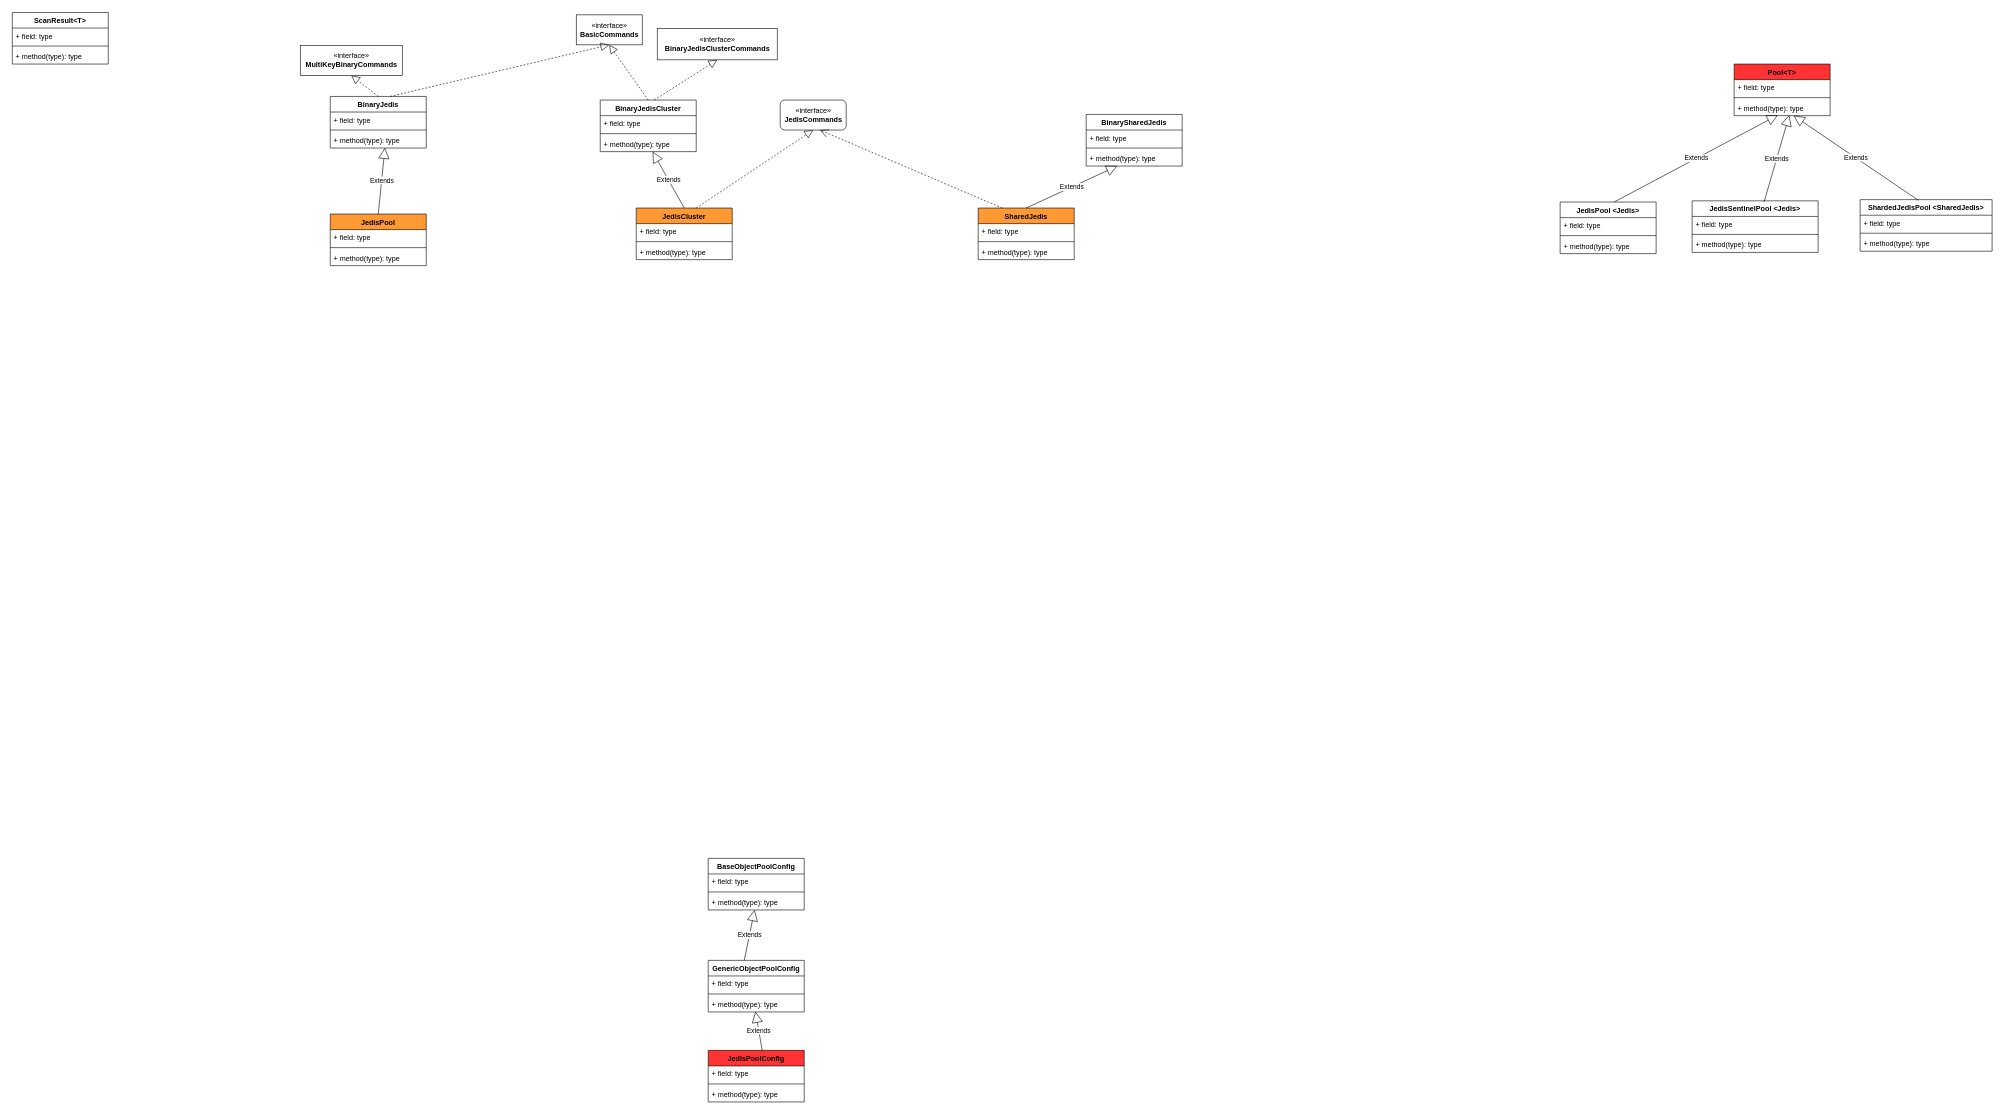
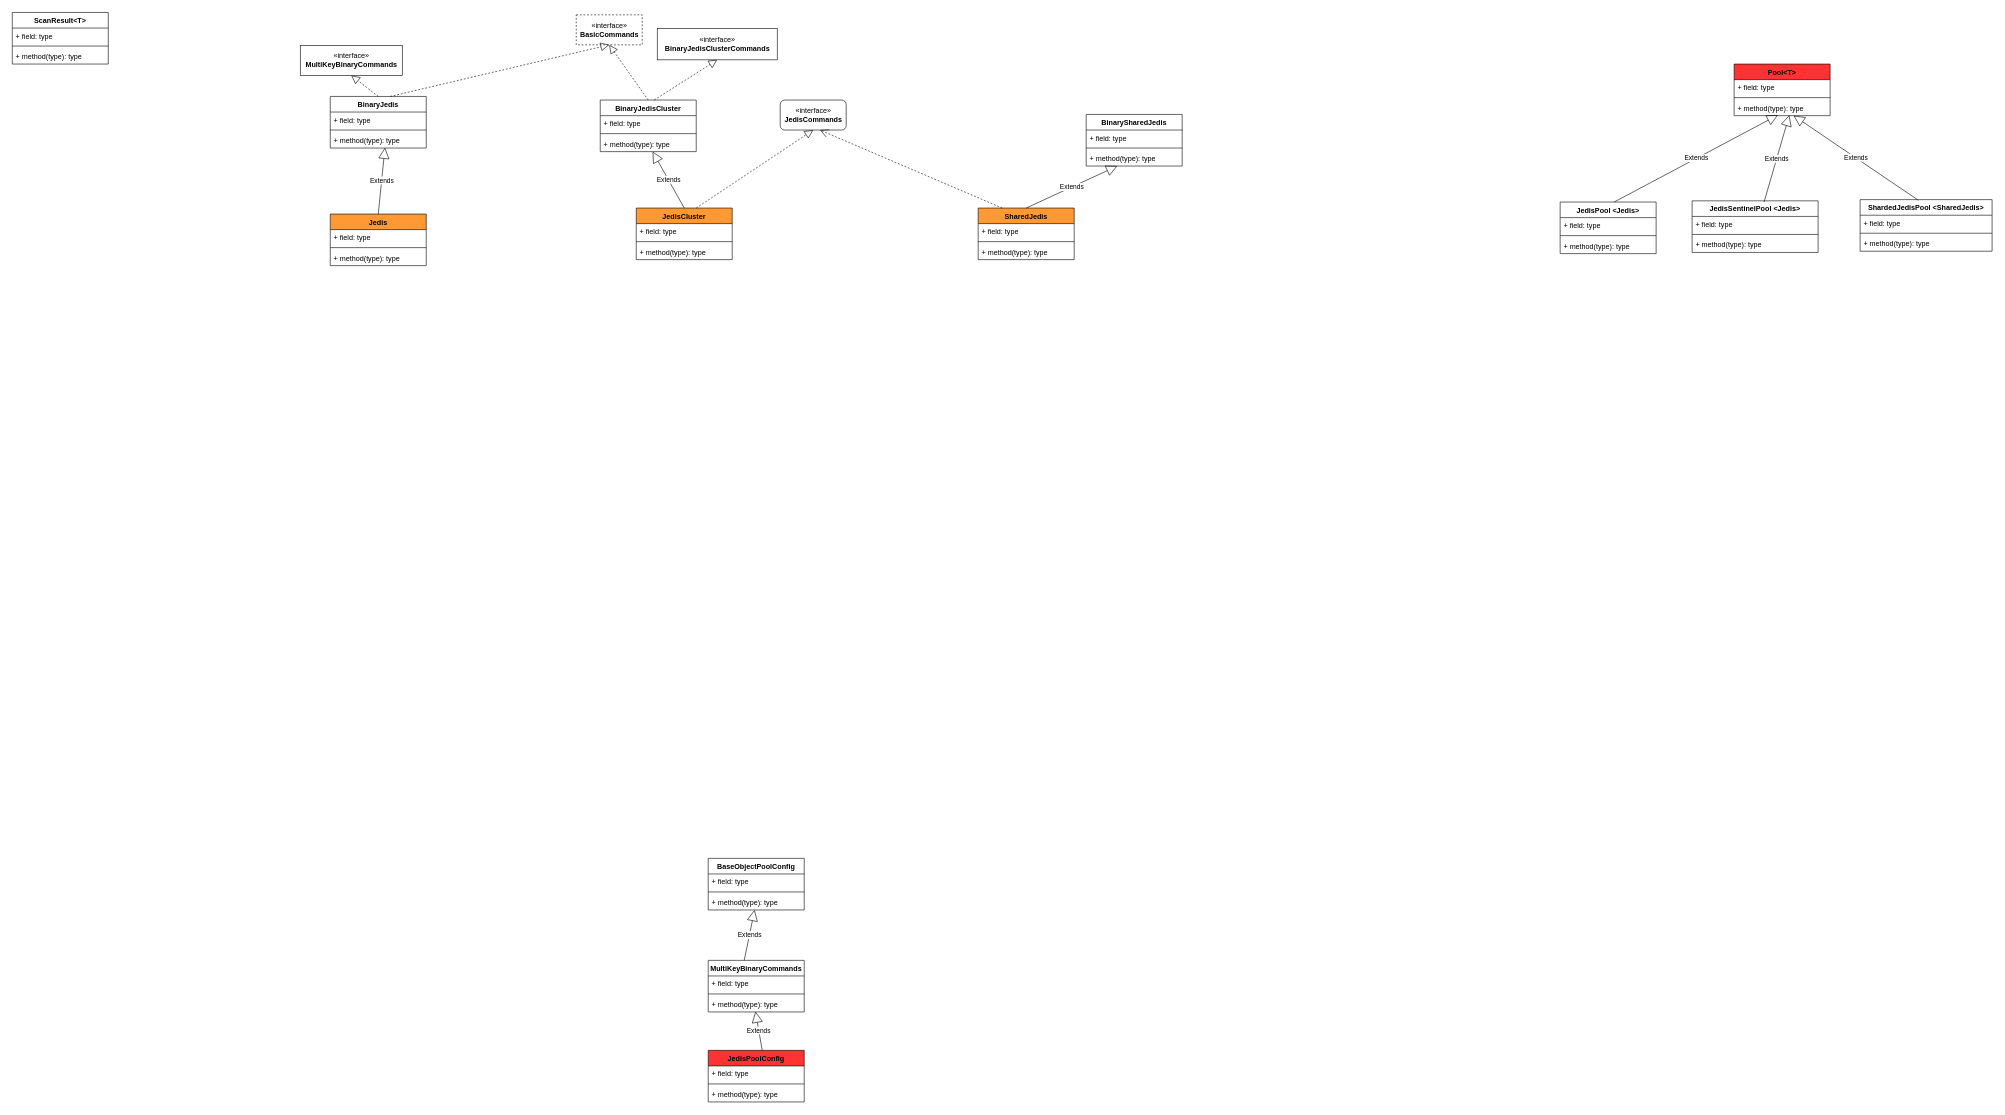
node "«interface» BasicCommands": style solid -> dashed
node "JedisPool": label "JedisPool" -> "Jedis"
node "GenericObjectPoolConfig": label "GenericObjectPoolConfig" -> "MultiKeyBinaryCommands"
